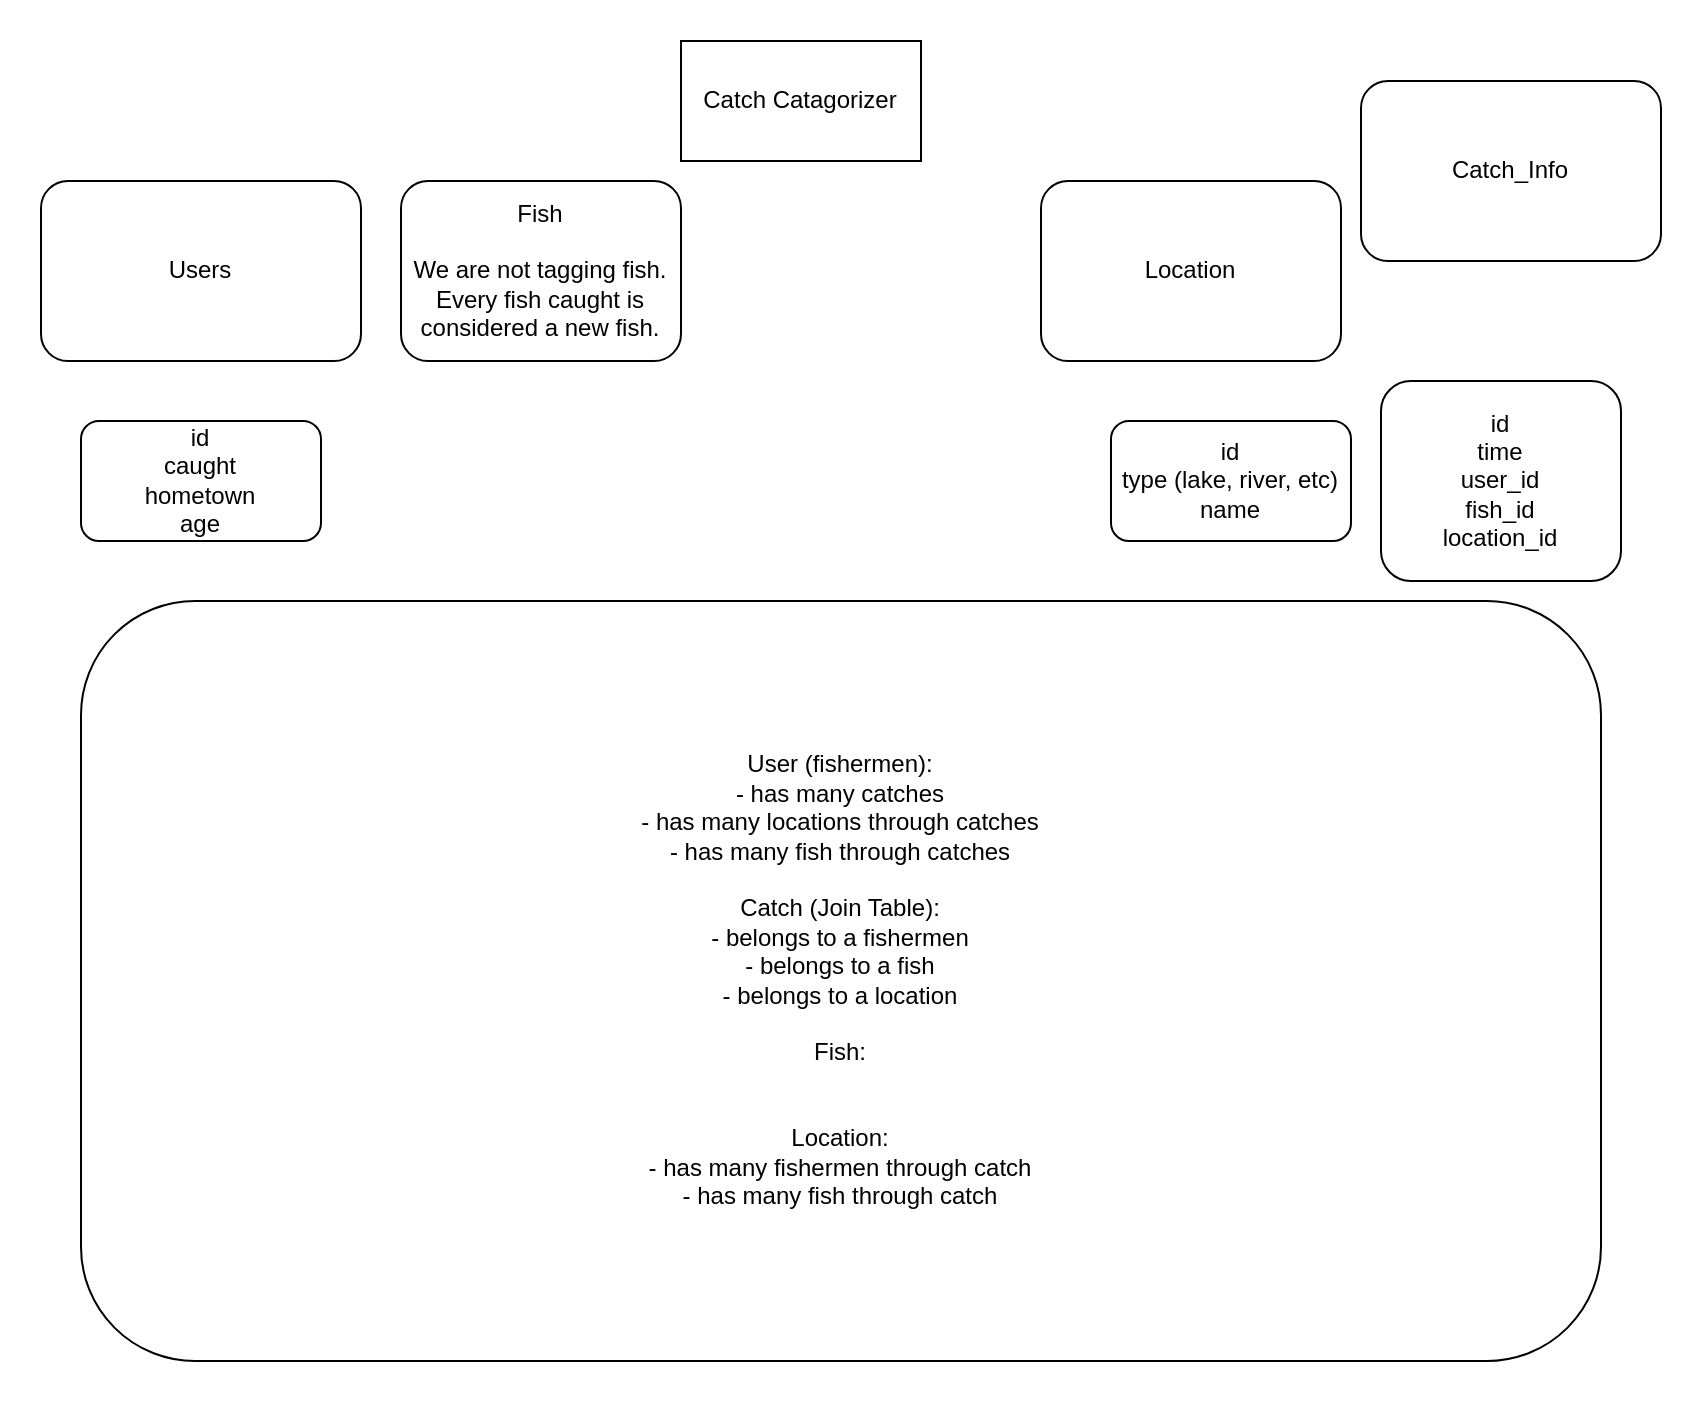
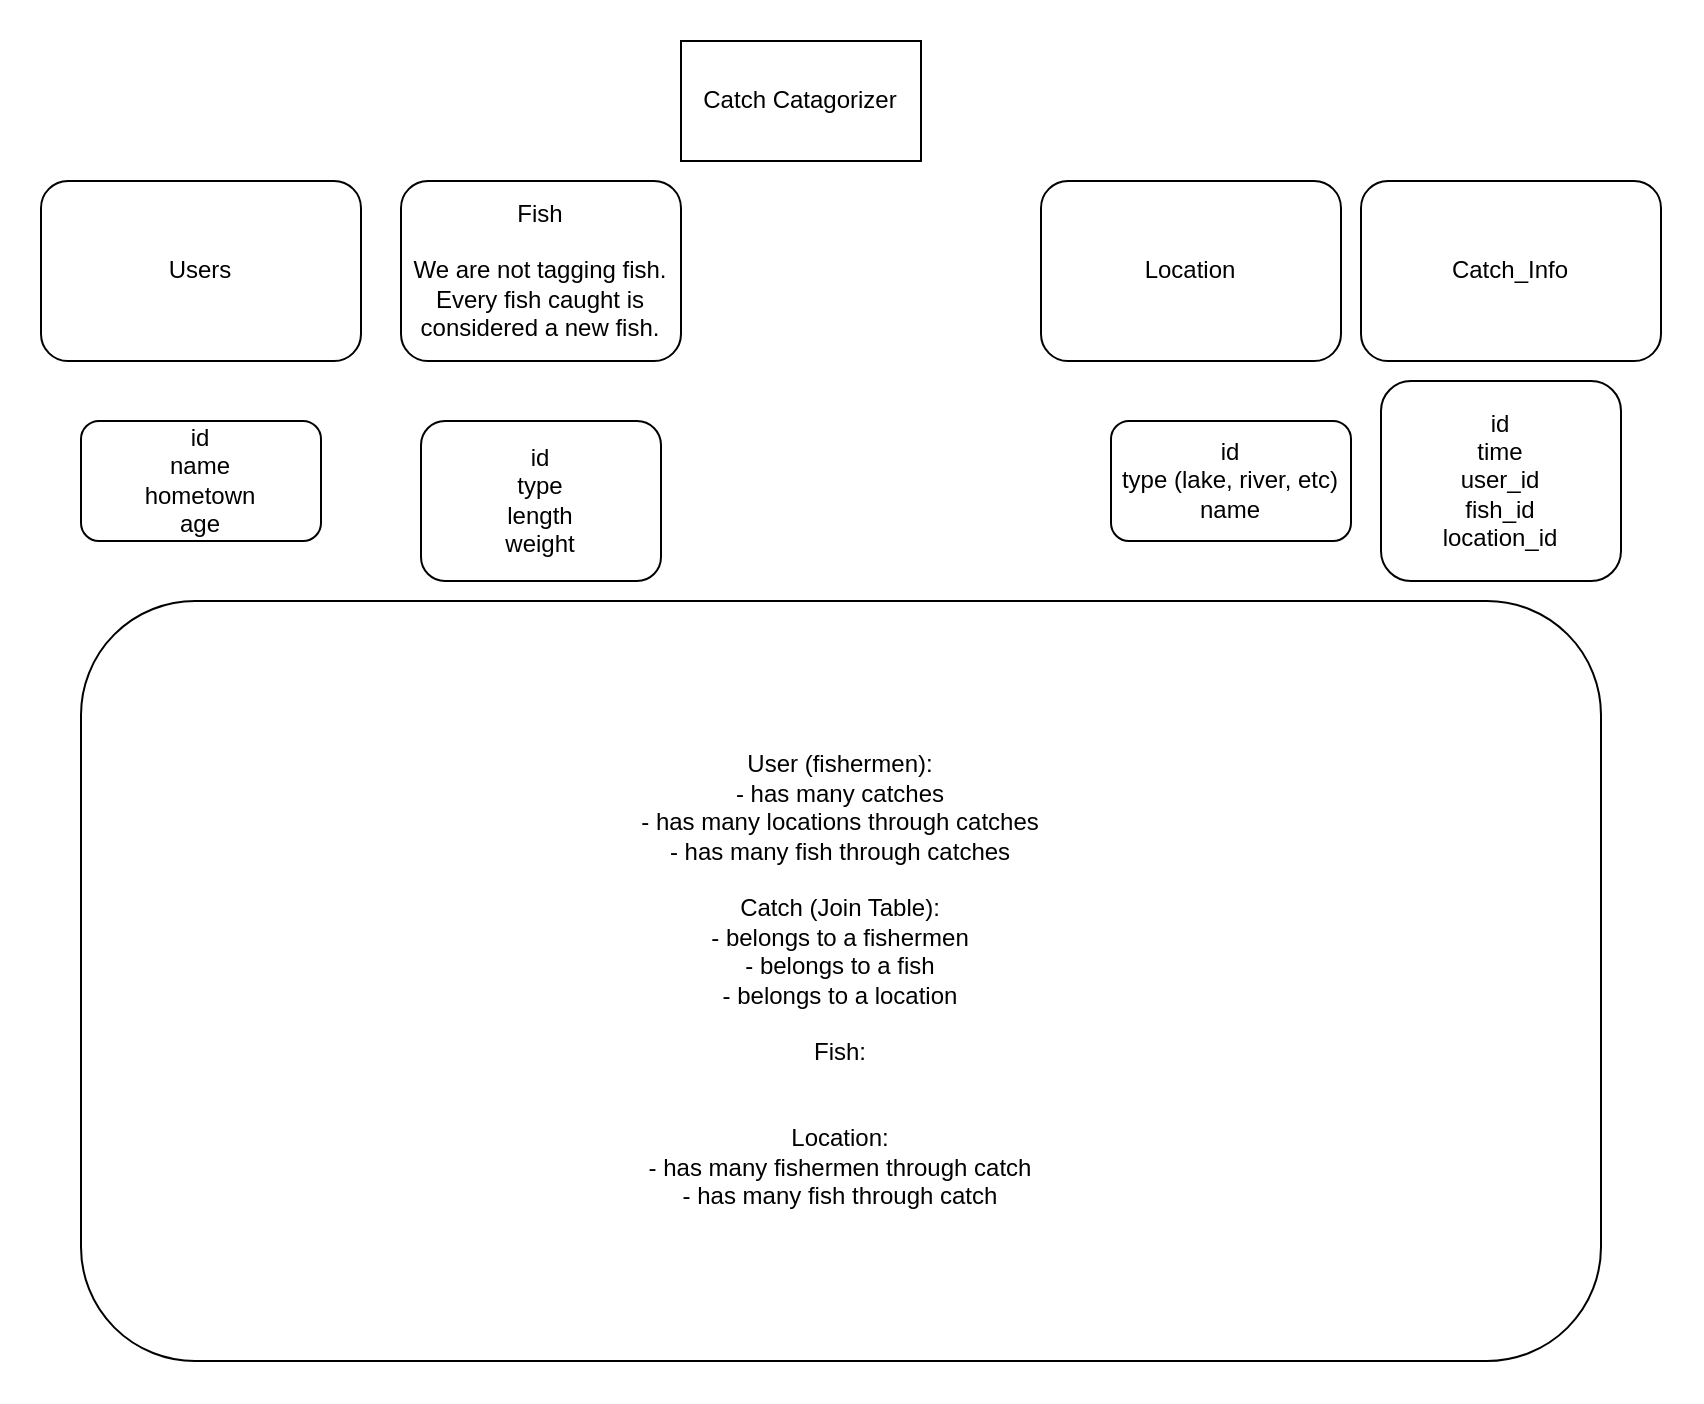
node "Catch_Info": moved (1511, 171) -> (1511, 271)
node "id caught hometown age": label "id caught hometown age" -> "id name hometown age"
node "id type length weight": added
